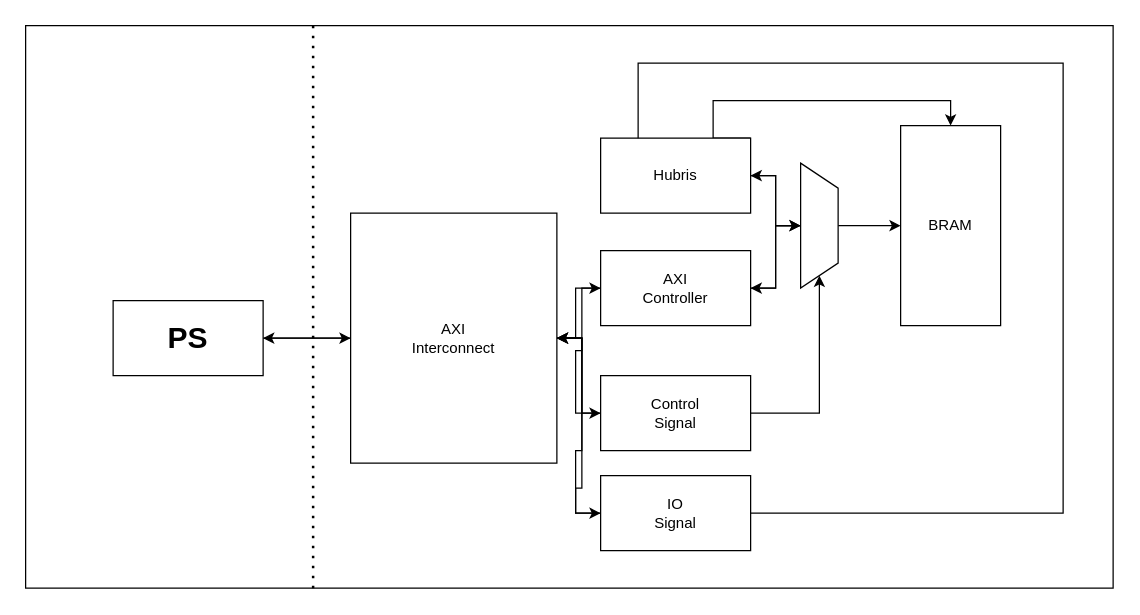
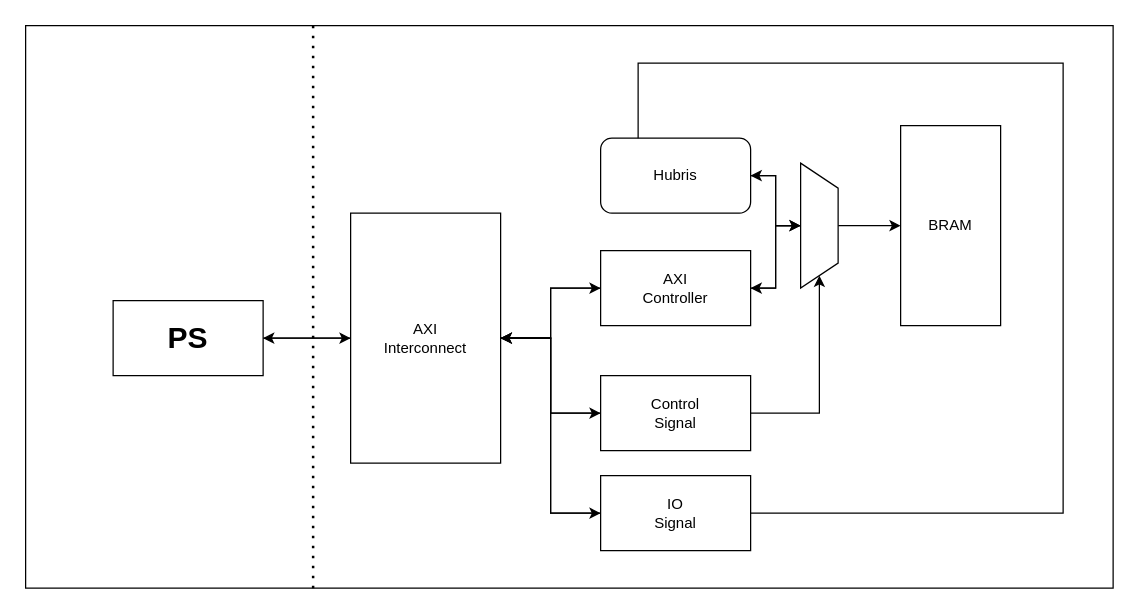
edge "Hubris" -> "BRAM": removed
node "Hubris": shape rectangle -> rounded rectangle
node "AXI Interconnect": size 206x250 -> 150x250
